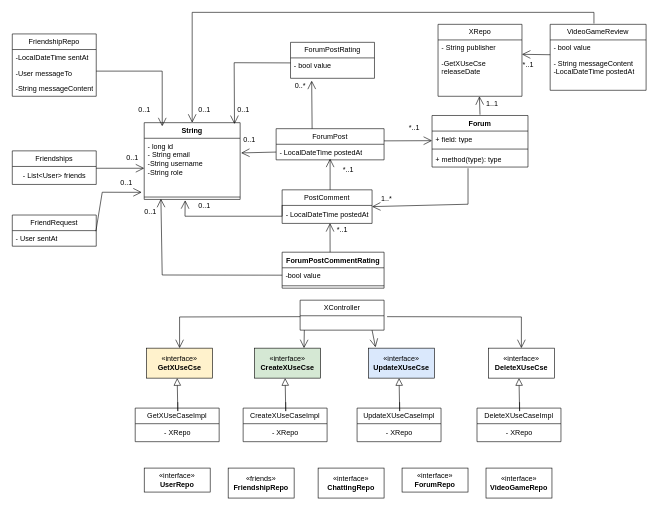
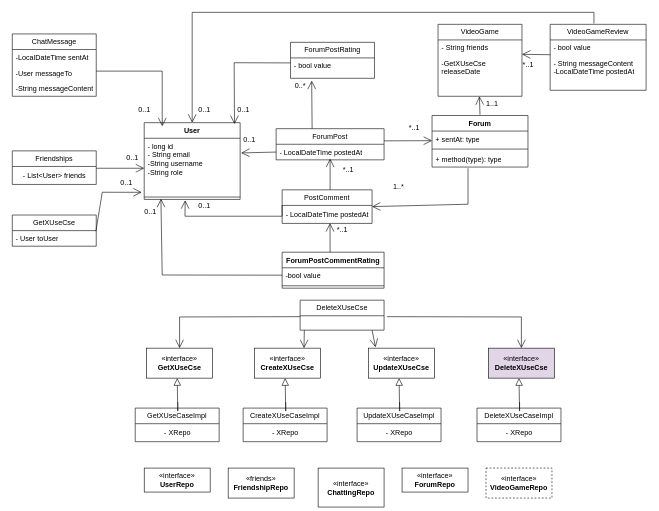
node "XRepo": label "XRepo" -> "VideoGame"
node "FriendshipRepo": label "FriendshipRepo" -> "ChatMessage"
node "- String publisher": label "- String publisher" -> "- String friends"
node "String": label "String" -> "User"
node "+ field: type": label "+ field: type" -> "+ sentAt: type"
node "1..*": moved (387, 199) -> (399, 187)
node "FriendRequest": label "FriendRequest" -> "GetXUseCse"
node "- User sentAt": label "- User sentAt" -> "- User toUser"
node "XController": label "XController" -> "DeleteXUseCse"
node "«interface» GetXUseCse": fillcolor #fff2cc -> #ffffff
node "«interface» CreateXUseCse": fillcolor #d5e8d4 -> #ffffff
node "«interface» UpdateXUseCse": fillcolor #dae8fc -> #ffffff
node "«interface» DeleteXUseCse": fillcolor #ffffff -> #e1d5e7
node "«interface» ChattingRepo": size 66x30 -> 66x39
node "«interface» VideoGameRepo": style solid -> dashed
